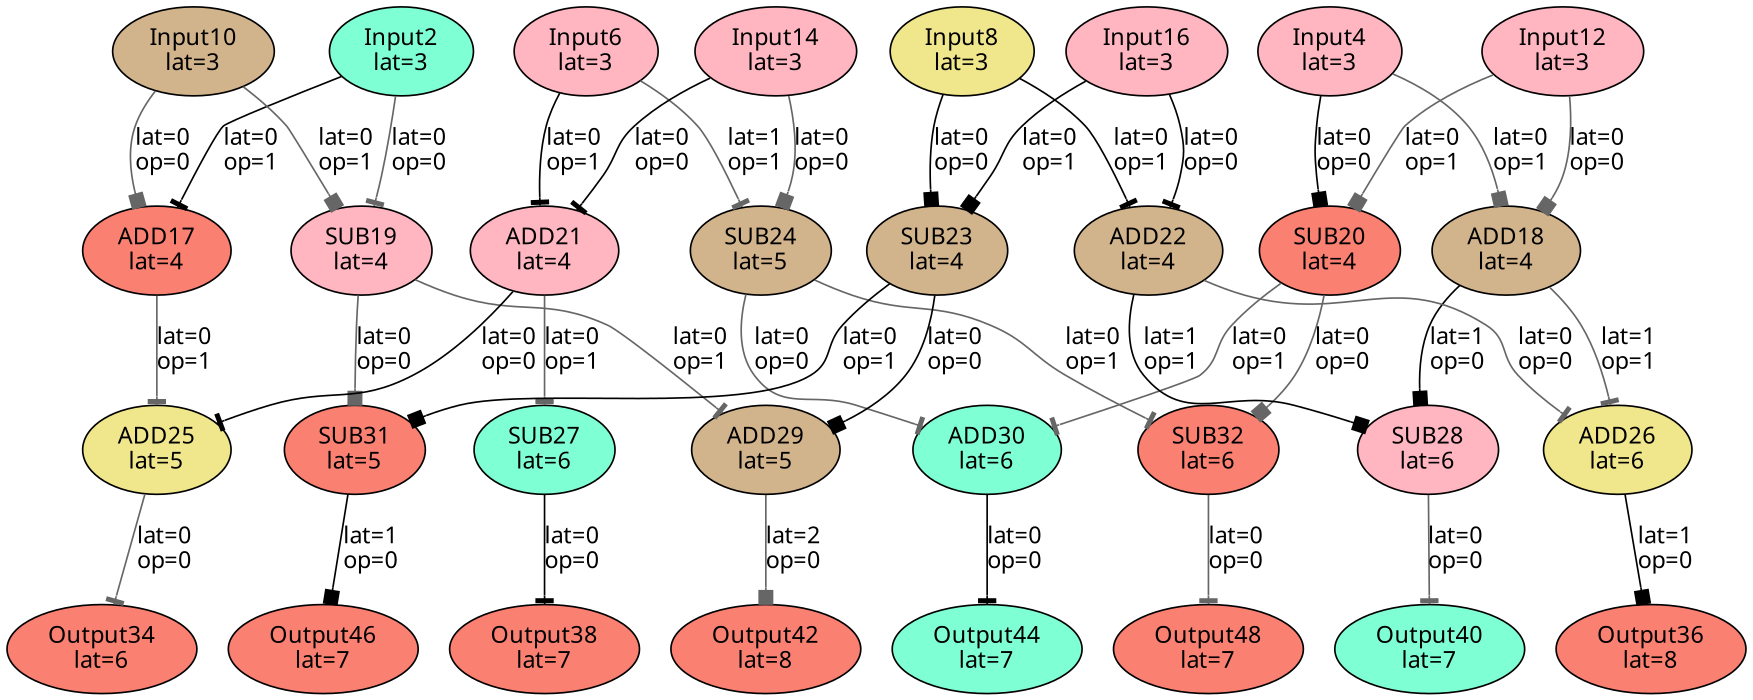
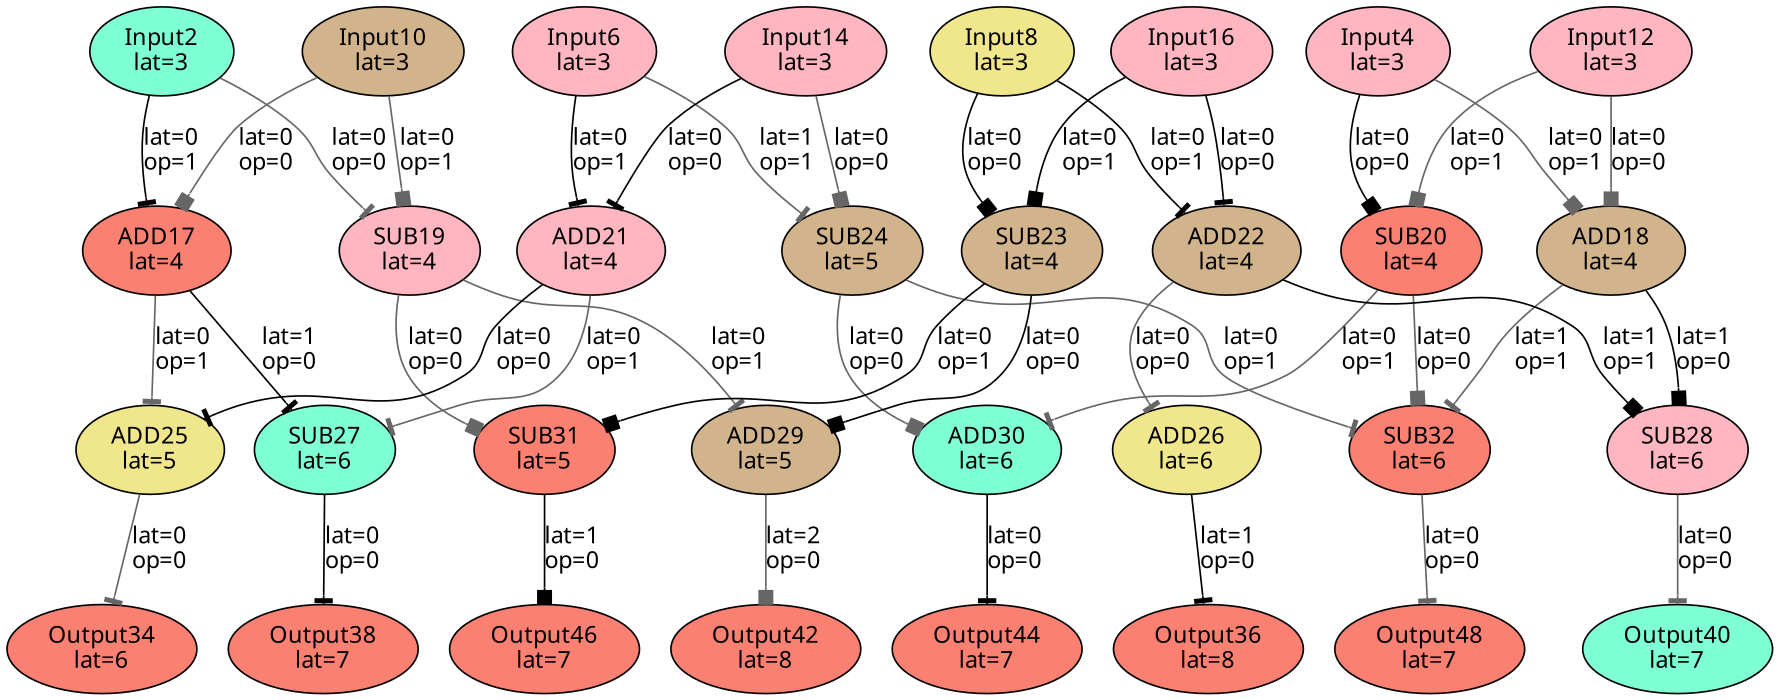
edge "ADD18 lat=4" -> "ADD26 lat=6": now "ADD18 lat=4" -> "SUB32 lat=6"
edge "ADD17 lat=4" -> "SUB27 lat=6": added, label "lat=1 op=0"
edge "SUB24 lat=5" -> "ADD30 lat=6": arrowhead tee -> box
edge "ADD26 lat=6" -> "Output36 lat=8": arrowhead box -> tee
node "Output44 lat=7": fillcolor aquamarine -> salmon
